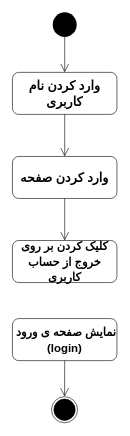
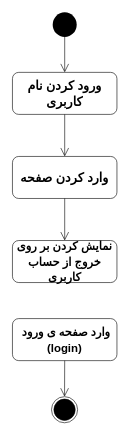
node "وارد کردن نام کاربری": label "وارد کردن نام کاربری" -> "ورود کردن نام کاربری"
node "کلیک کردن بر روی خروج از حساب کاربری": label "کلیک کردن بر روی خروج از حساب کاربری" -> "نمایش کردن بر روی خروج از حساب کاربری"
node "نمایش صفحه ی ورود (login)": label "نمایش صفحه ی ورود (login)" -> "وارد صفحه ی ورود (login)"
